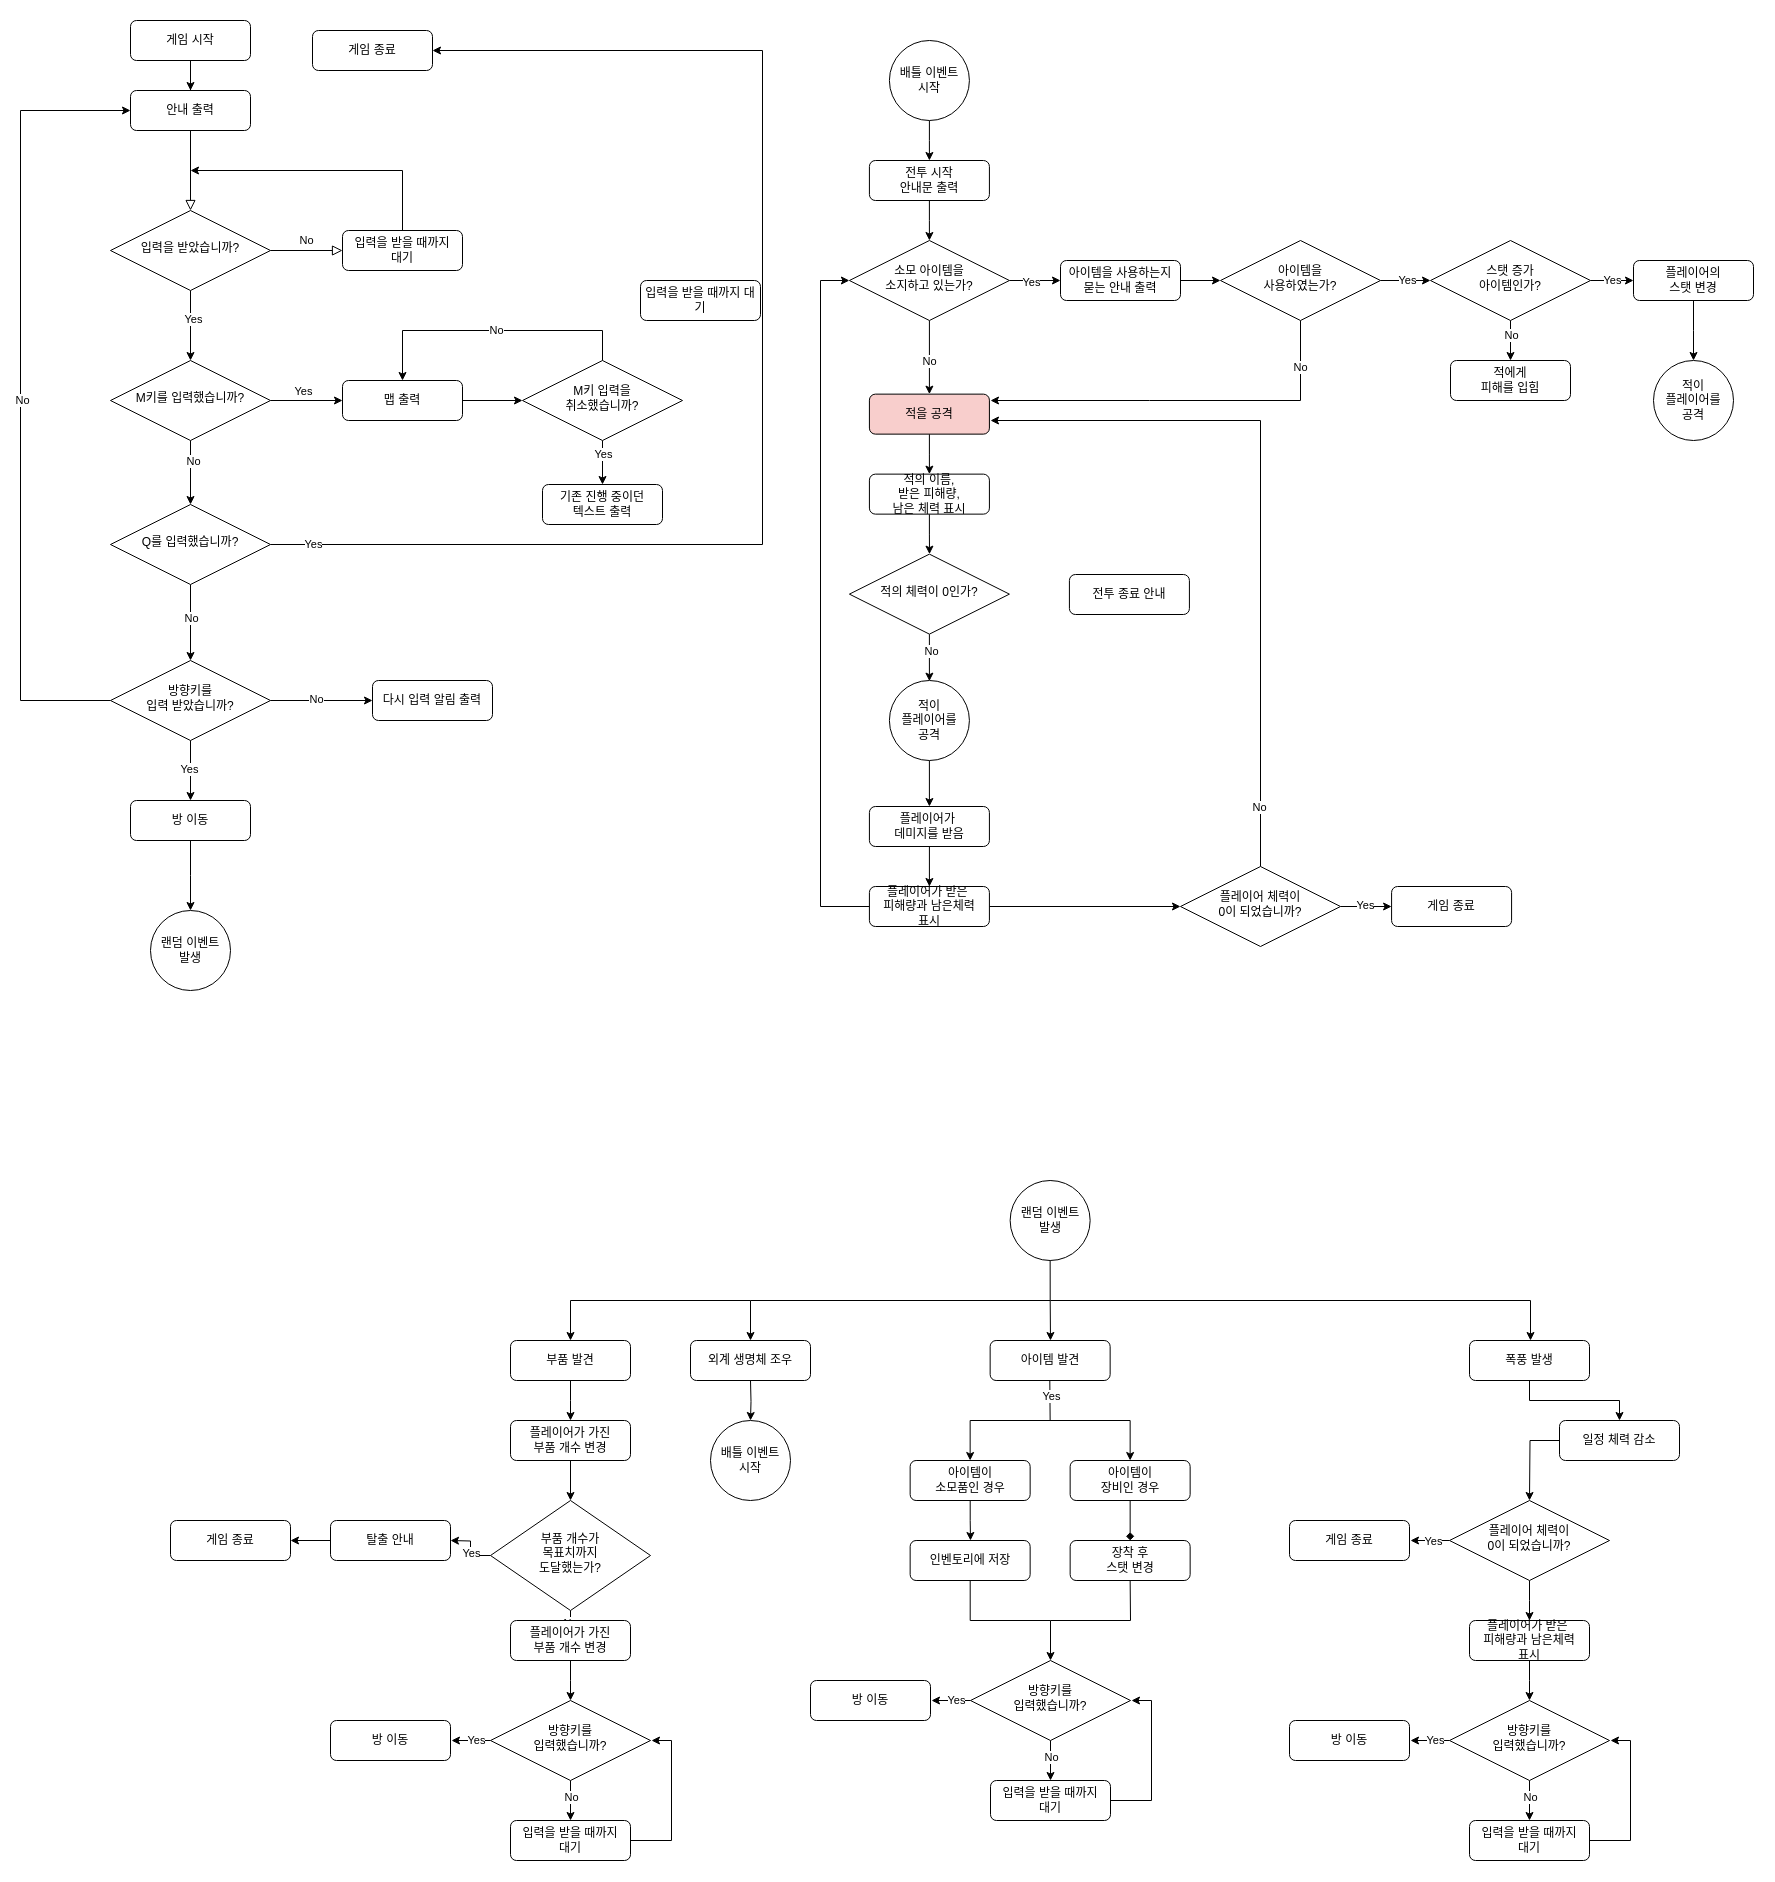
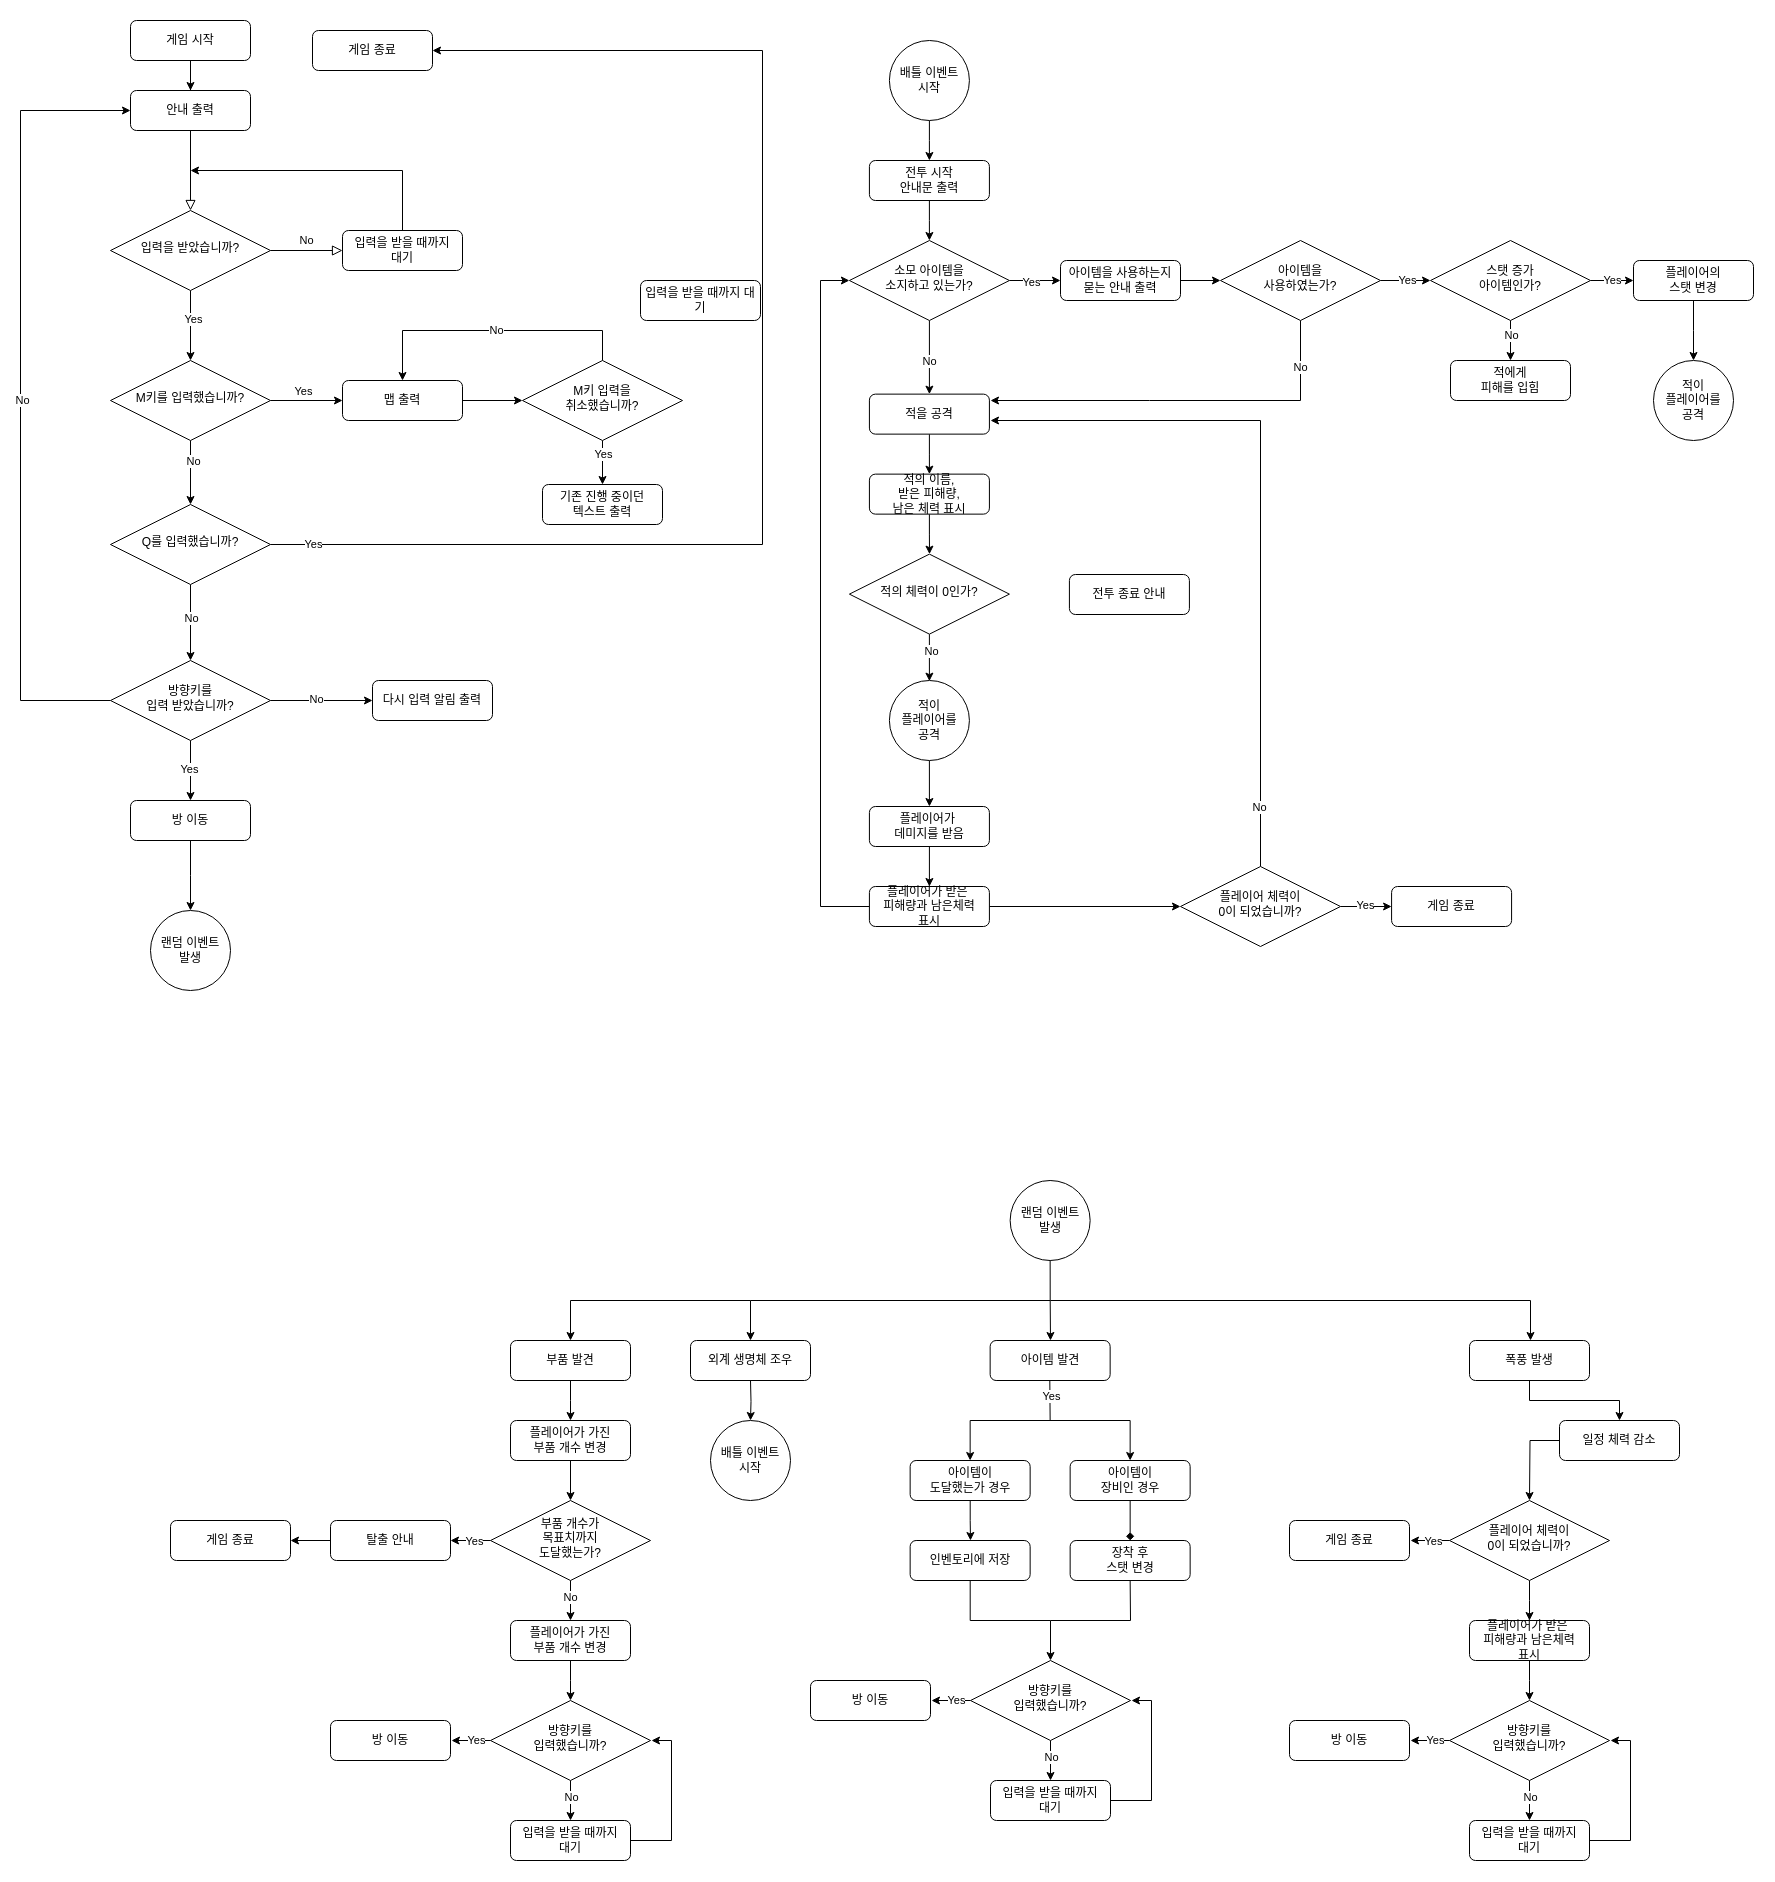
node "적을 공격": fillcolor #f8cecc -> #ffffff
node "아이템이 소모품인 경우": label "아이템이 소모품인 경우" -> "아이템이 도달했는가 경우"
node "부품 개수가 목표치까지 도달했는가?": size 160x110 -> 160x80
